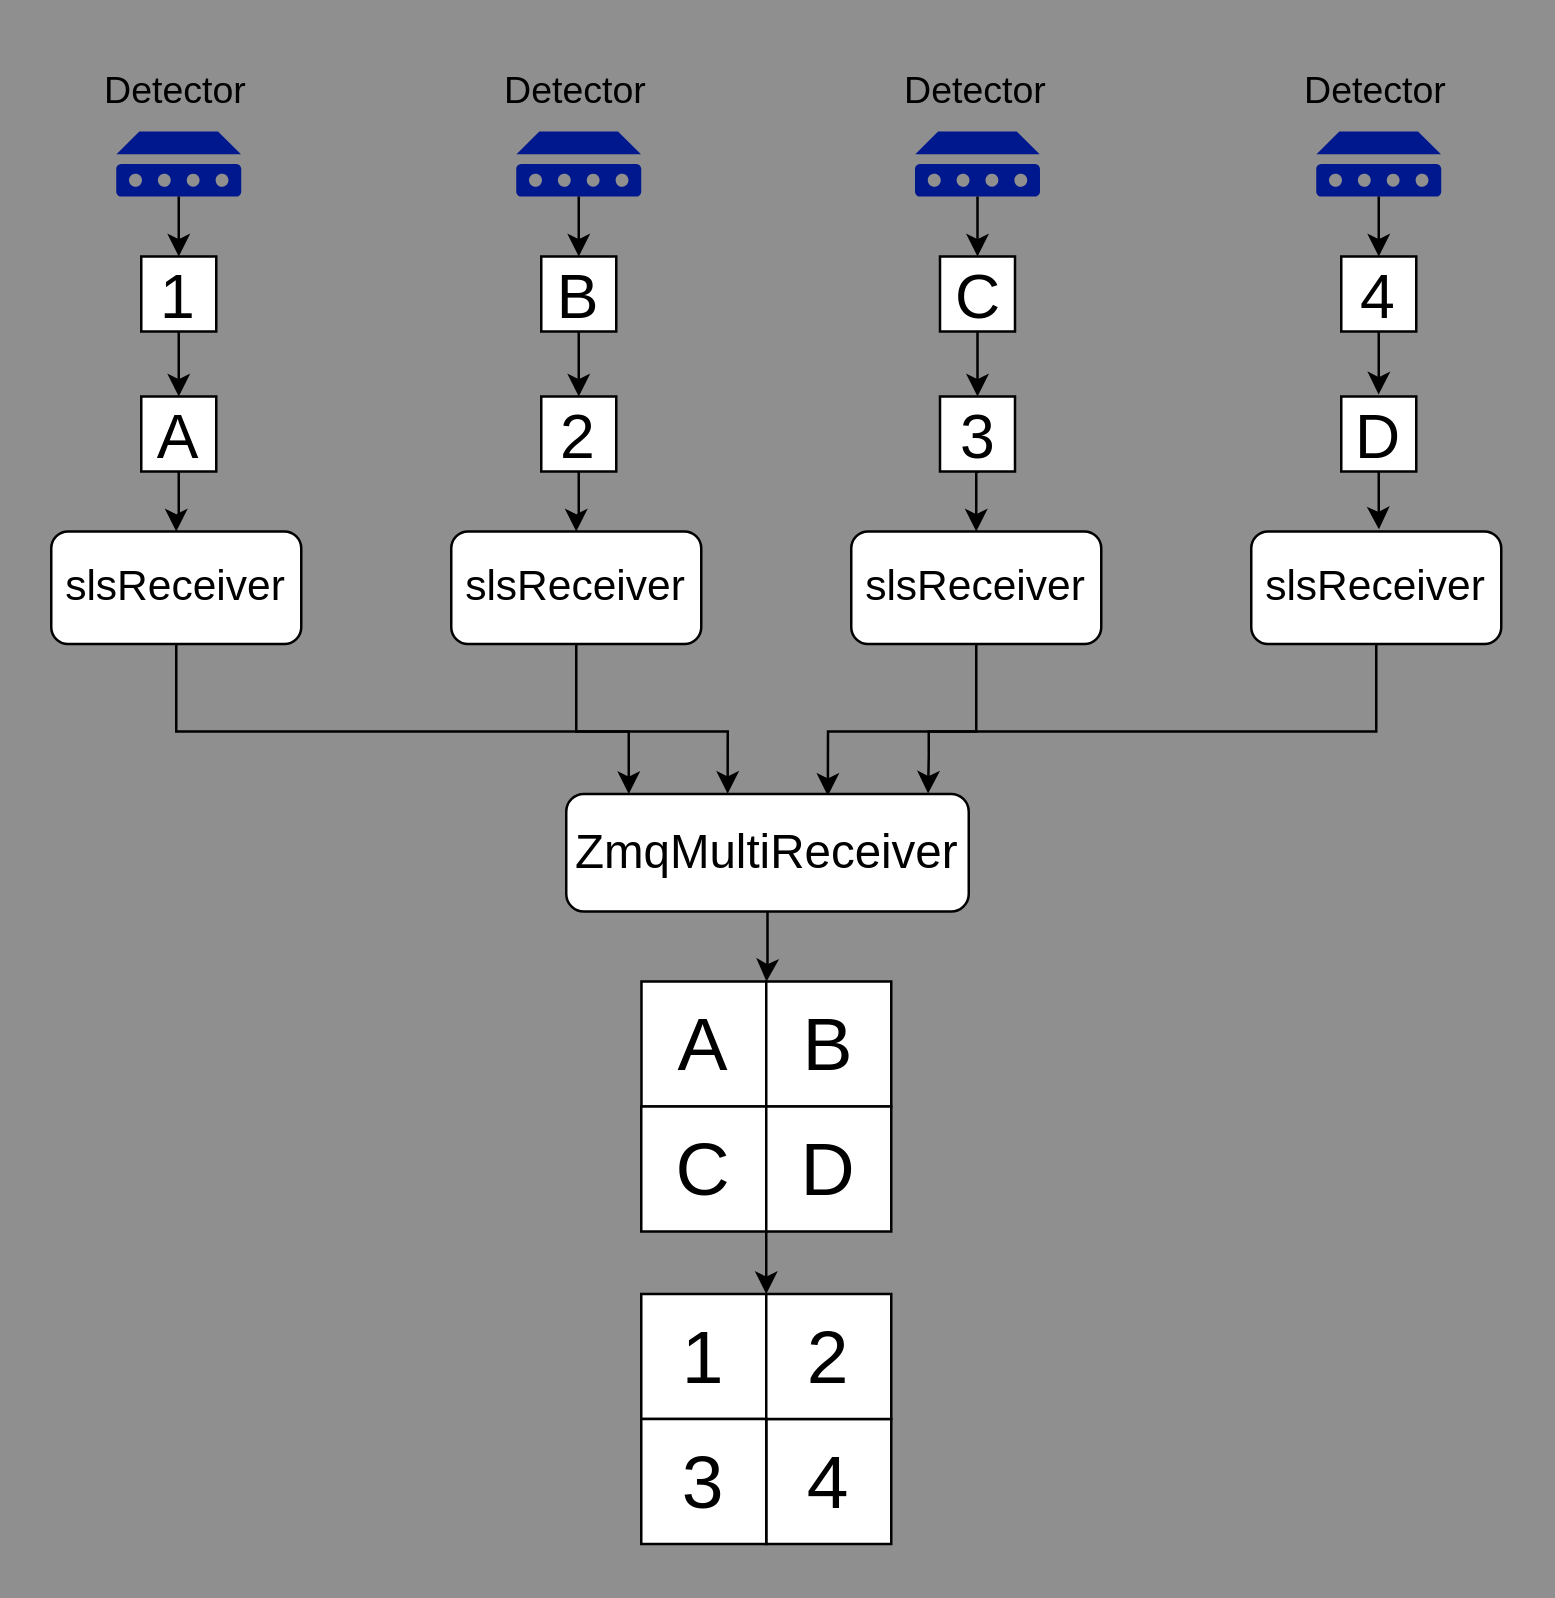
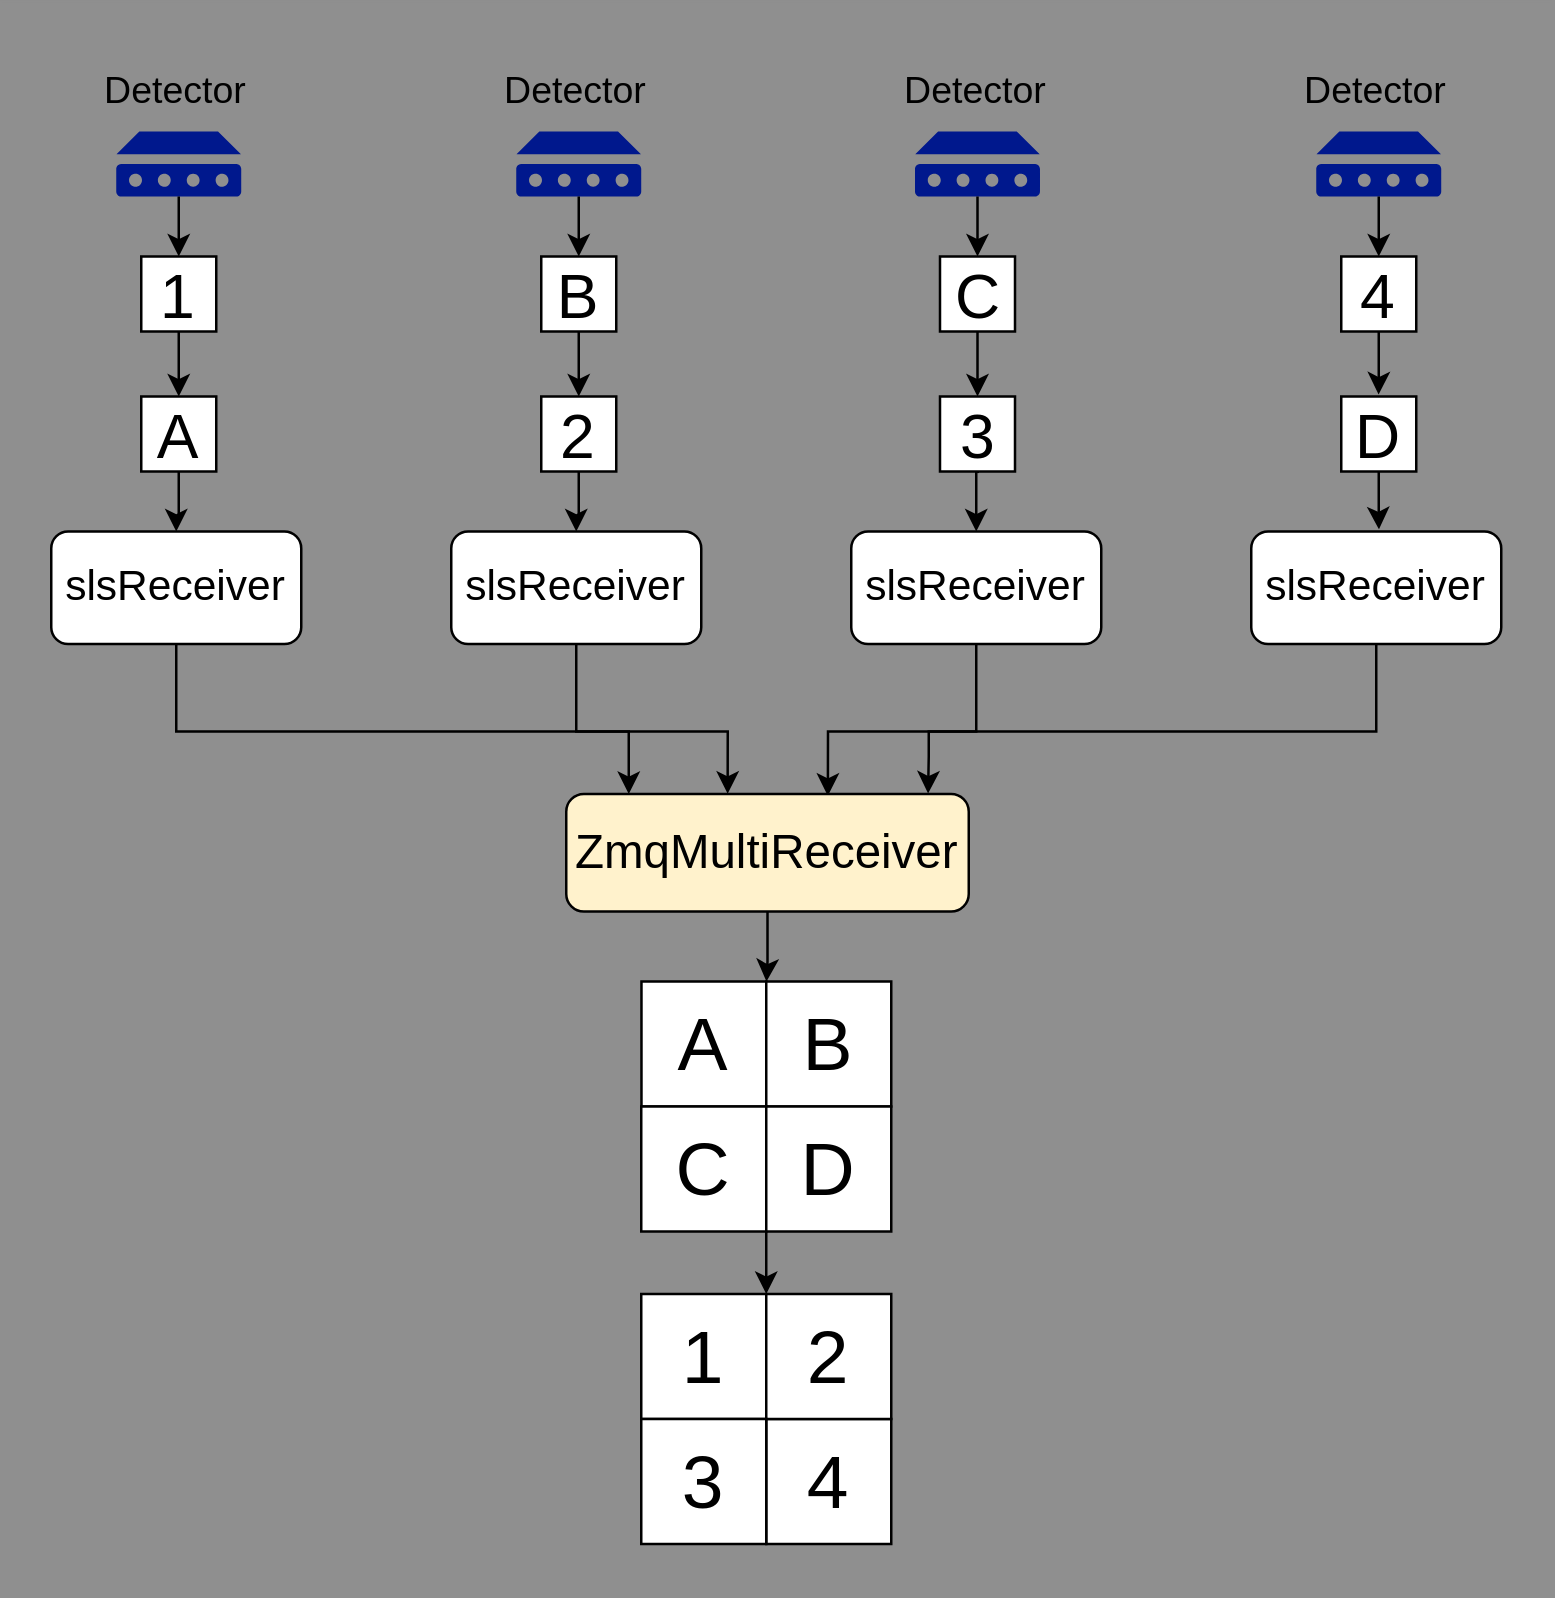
node "ZmqMultiReceiver": fillcolor #ffffff -> #fff2cc
